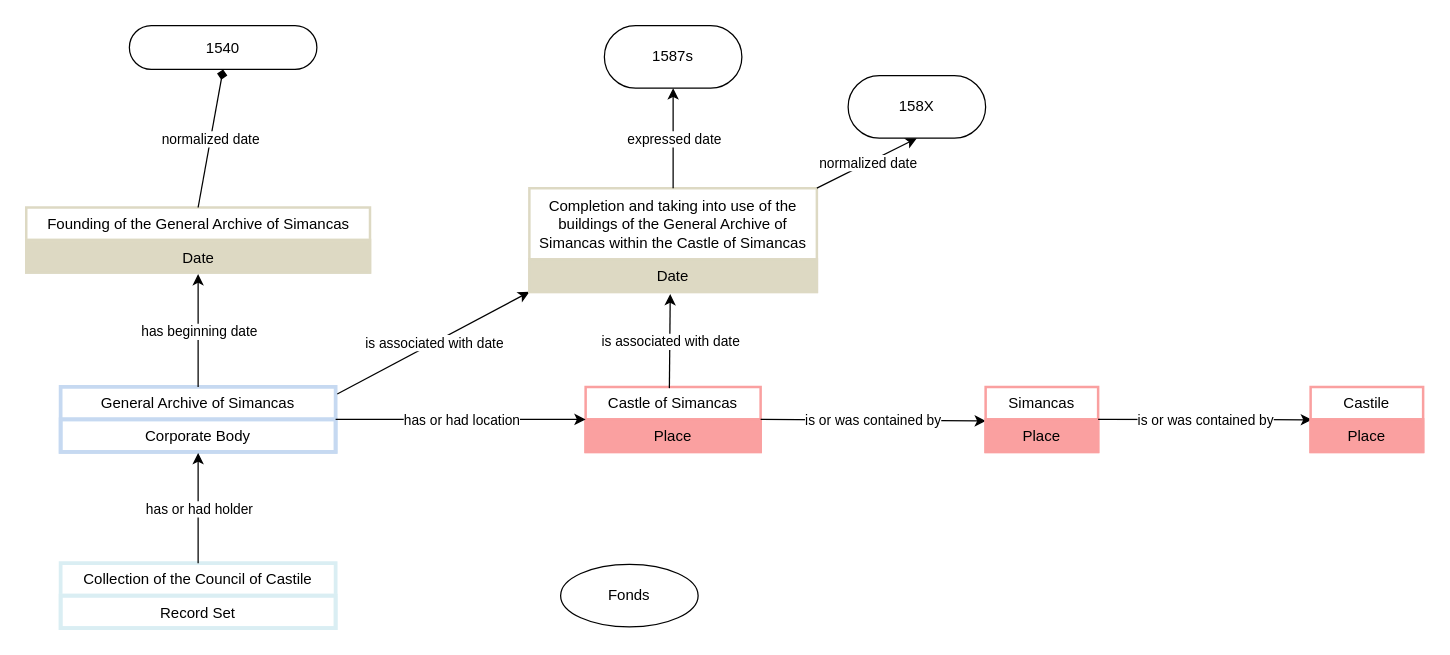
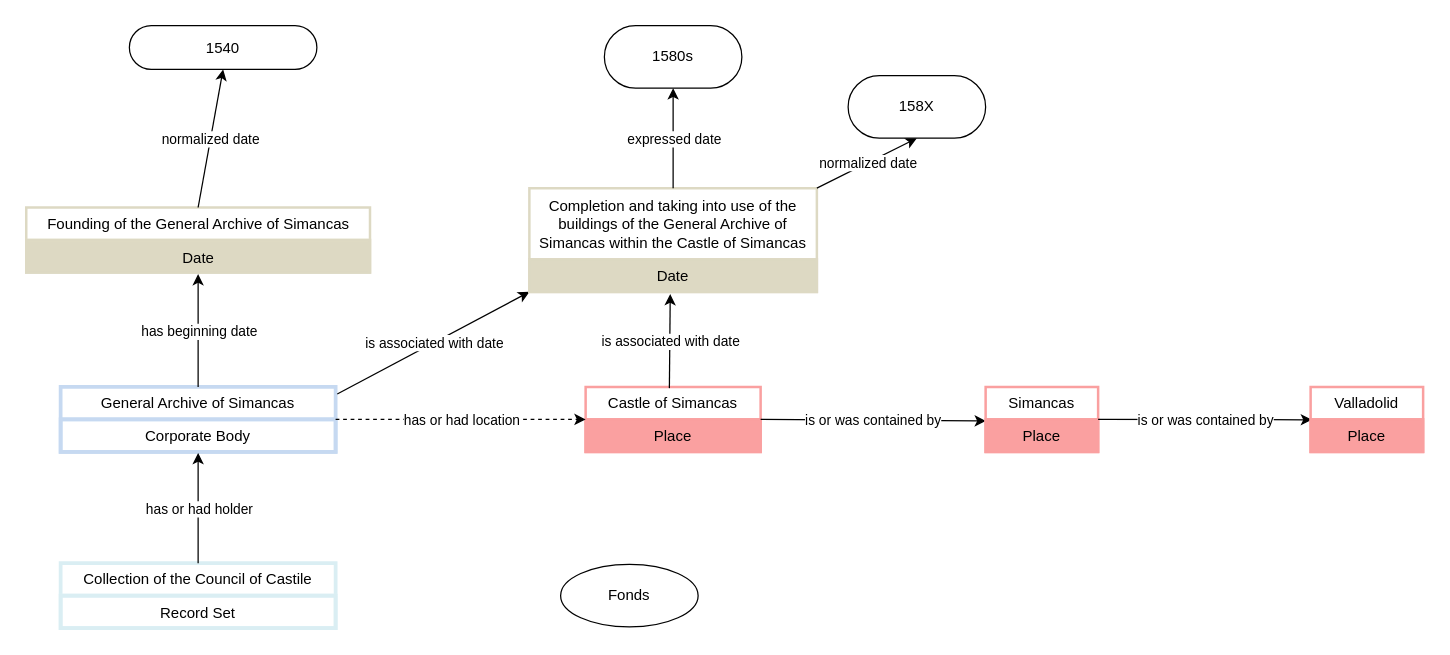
node "1587s": label "1587s" -> "1580s"
edge "Founding of the General Archive of Simancas" -> "1540": arrowhead diamond -> classic
node "Castile": label "Castile" -> "Valladolid"
edge "General Archive of Simancas" -> "Castle of Simancas": style solid -> dashed
